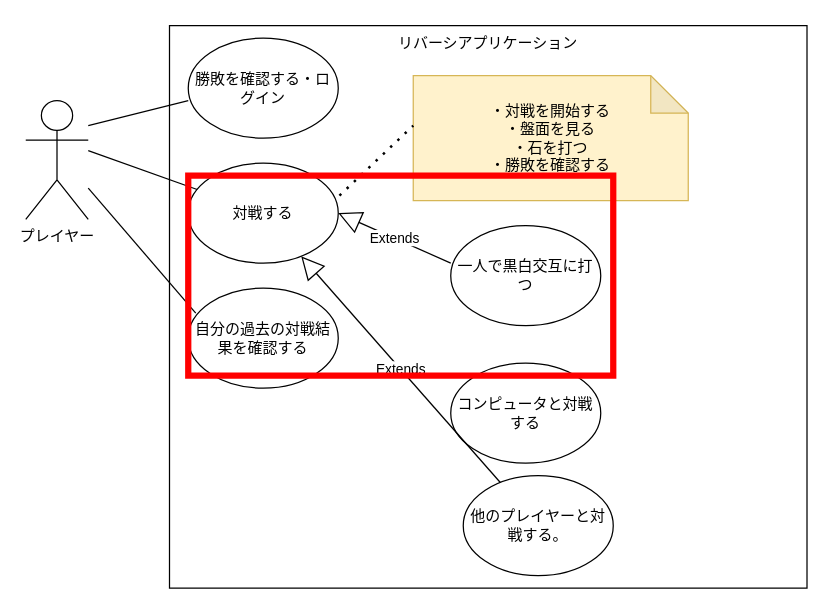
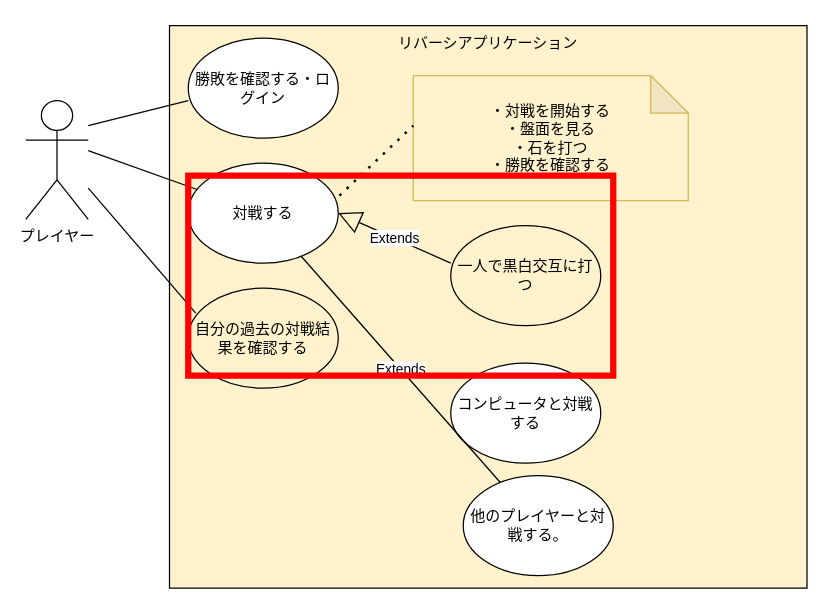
node "リバーシアプリケーション": fillcolor #ffffff -> #fff2cc
edge "他のプレイヤーと対戦する。" -> "対戦する": arrowhead block -> none
node "一人で黒白交互に打つ": fillcolor #ffffff -> #fff2cc
node "自分の過去の対戦結果を確認する": fillcolor #ffffff -> #fff2cc
